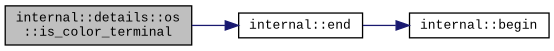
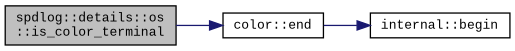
node "internal::details::os ::is_color_terminal": label "internal::details::os ::is_color_terminal" -> "spdlog::details::os ::is_color_terminal"
node "internal::end": label "internal::end" -> "color::end"
